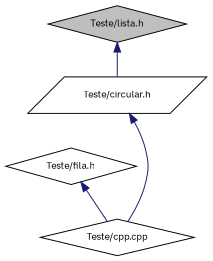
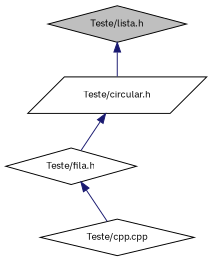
edge "Teste/cpp.cpp" -> "Teste/circular.h": now "Teste/fila.h" -> "Teste/circular.h"
